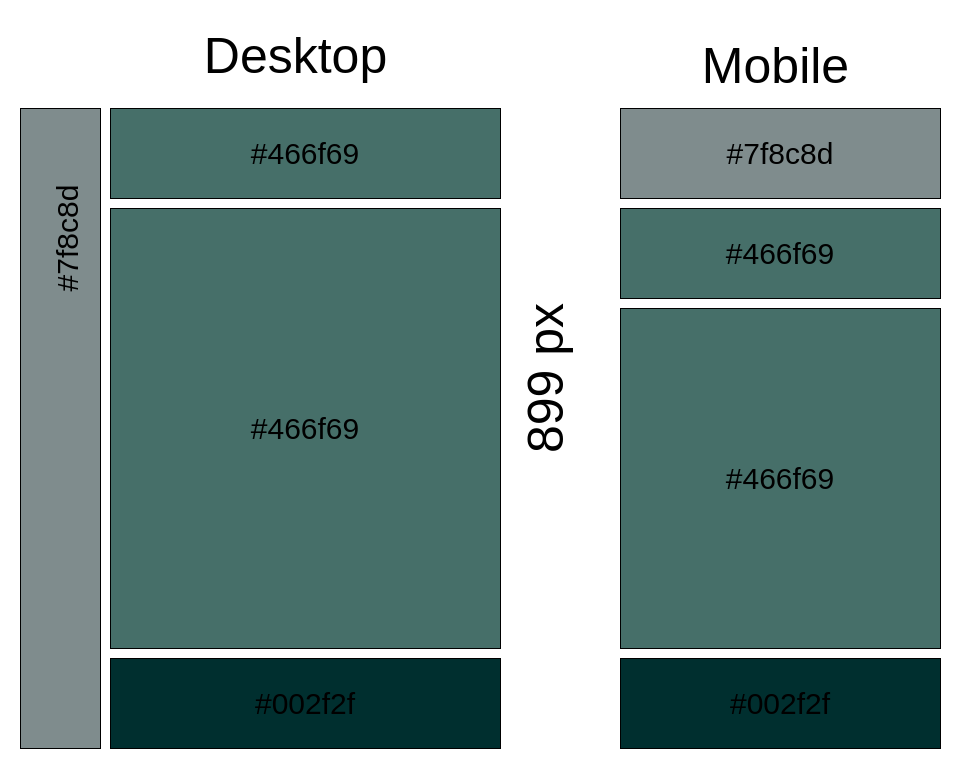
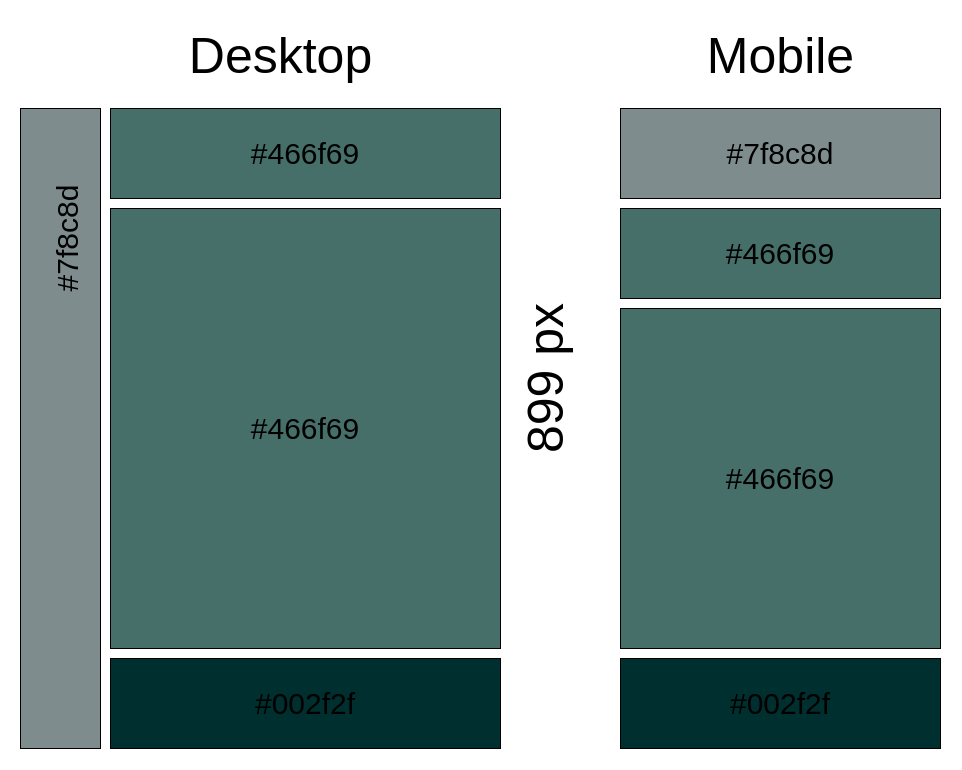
node "Desktop": moved (296, 56) -> (281, 56)
node "Mobile": moved (776, 66) -> (781, 56)
